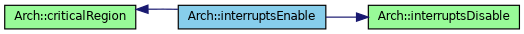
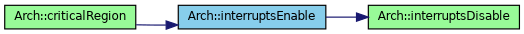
edge "Arch::interruptsEnable" -> "Arch::criticalRegion": reversed
